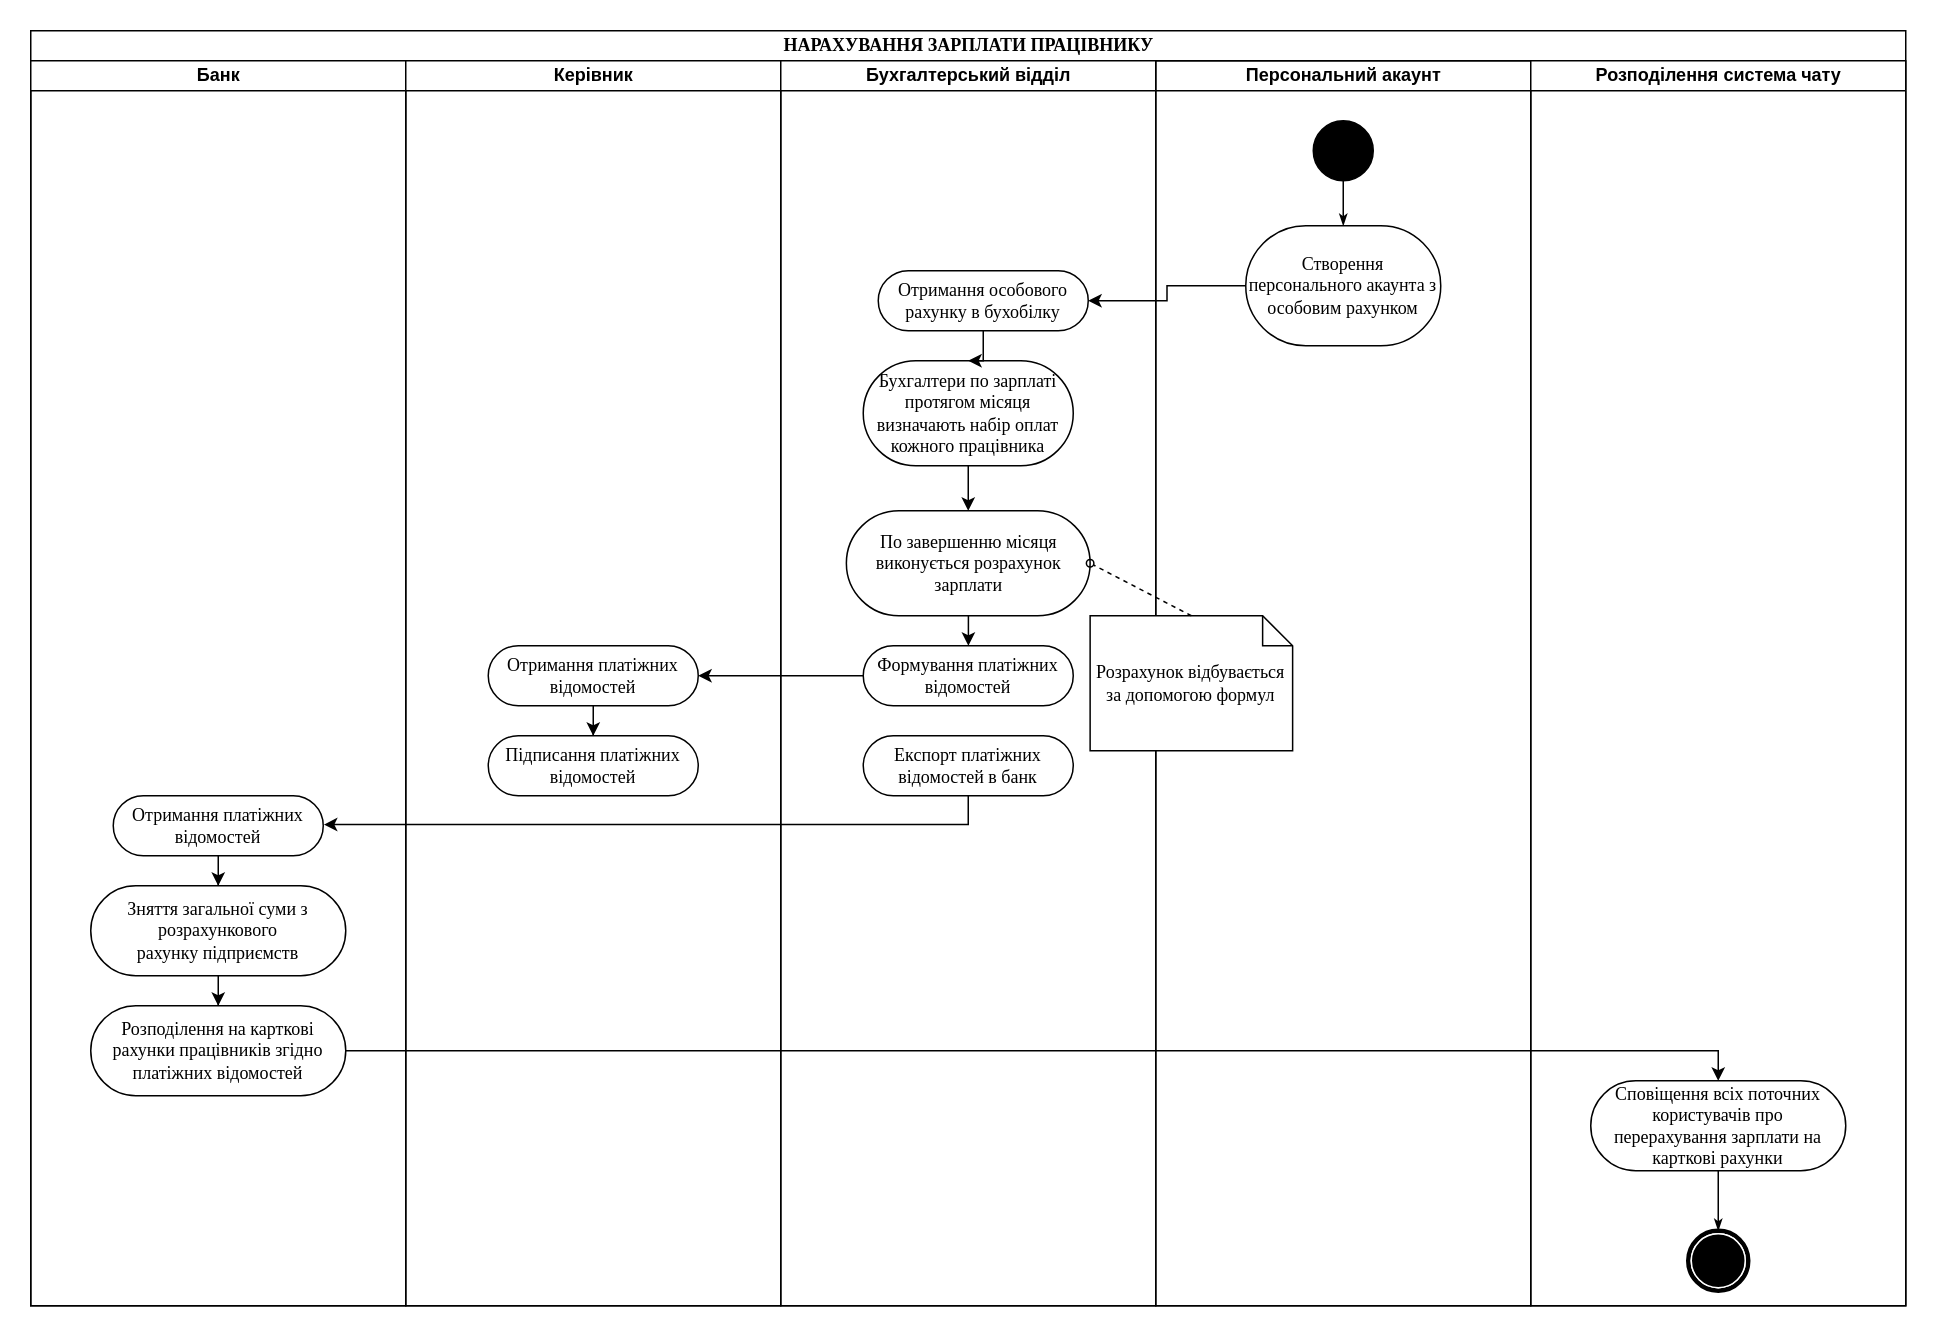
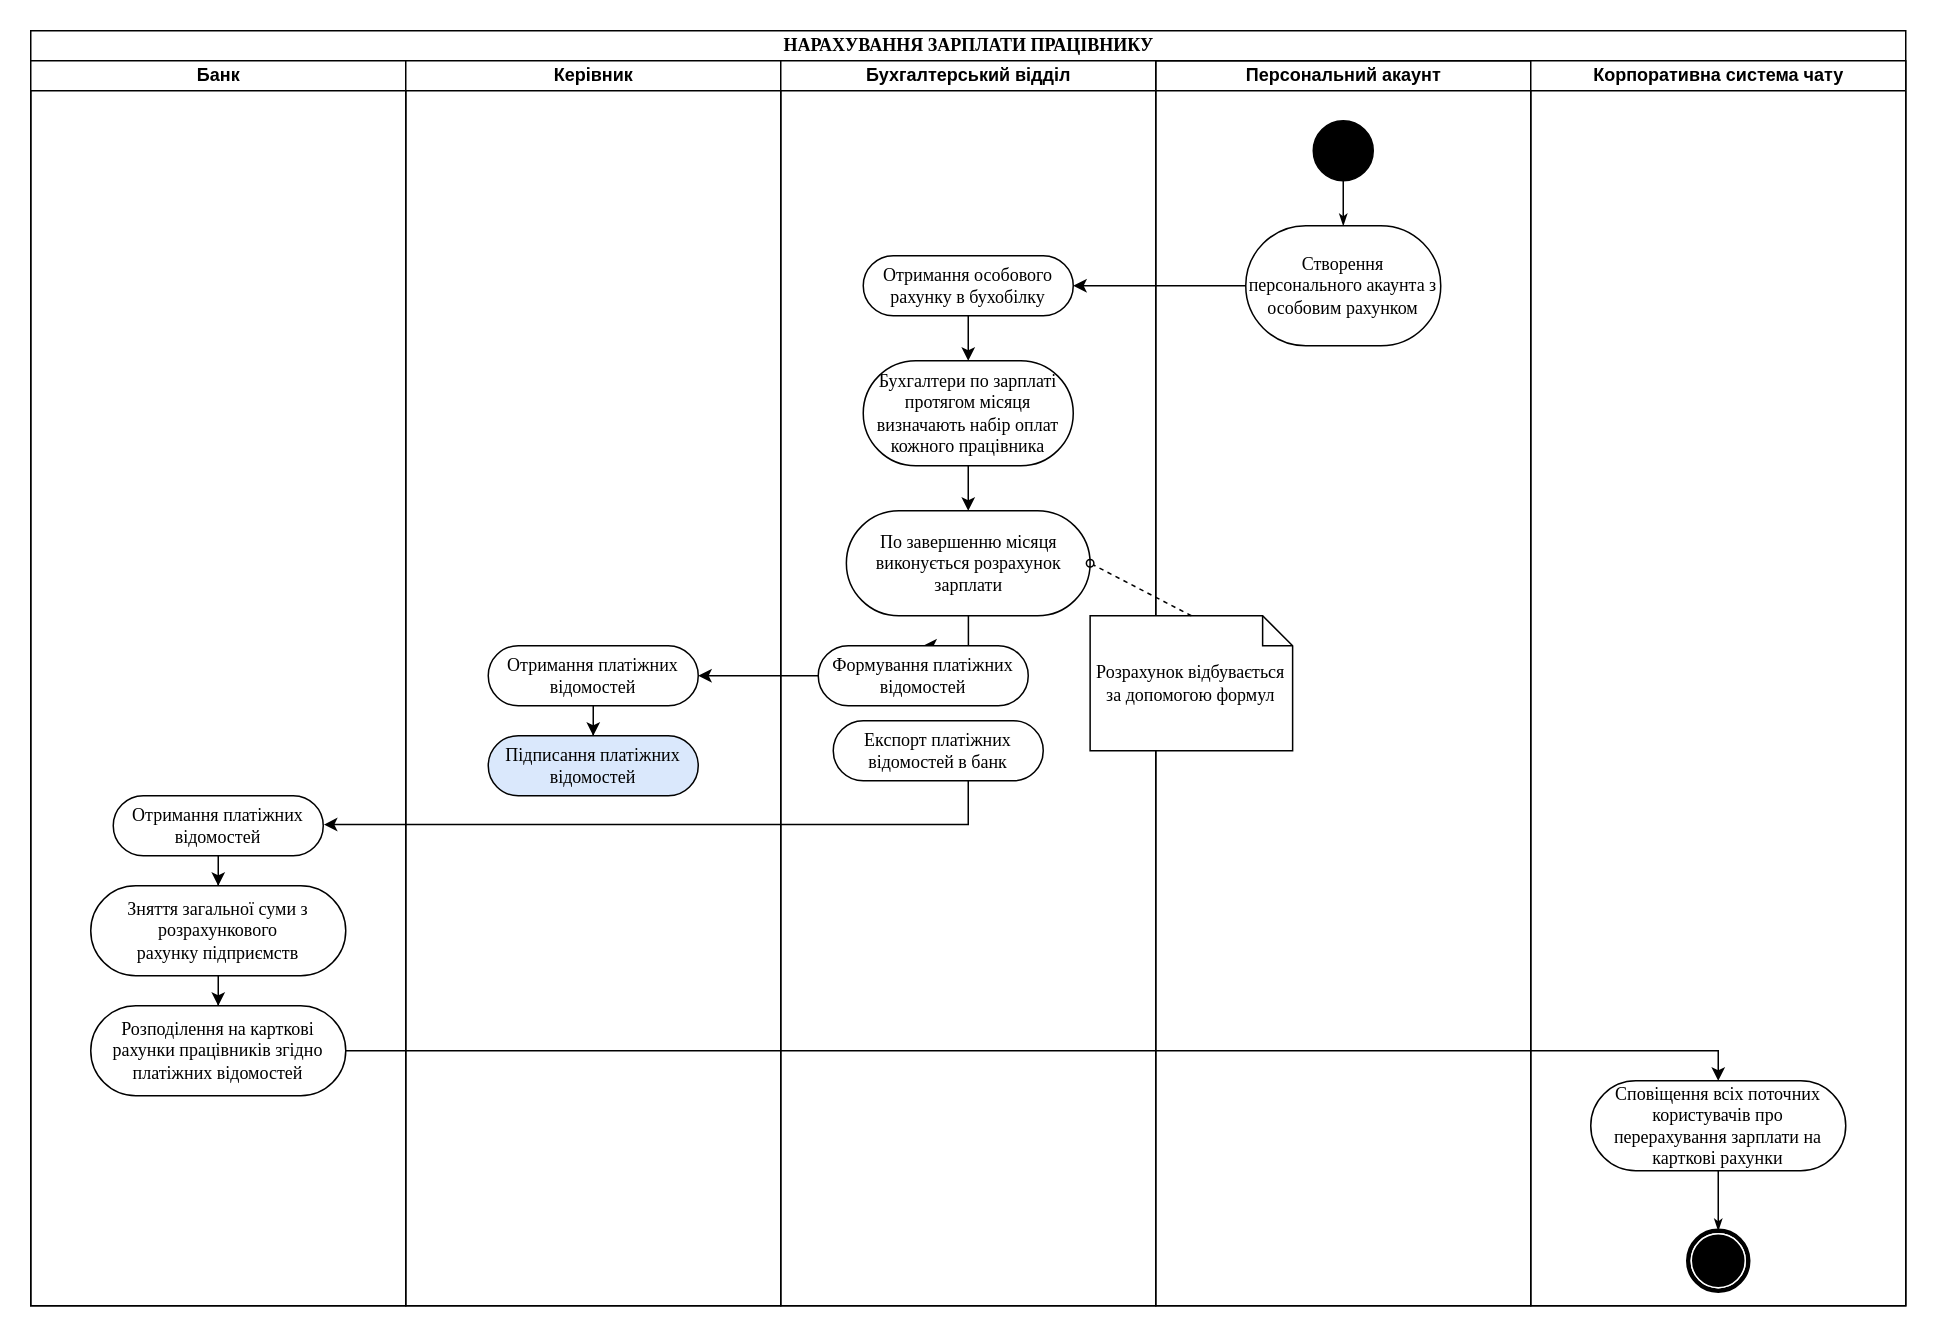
node "Розподілення система чату": label "Розподілення система чату" -> "Корпоративна система чату"
node "Отримання особового рахунку в бухобілку": moved (983, 301) -> (968, 286)
node "Формування платіжних відомостей": moved (968, 676) -> (923, 676)
node "Підписання платіжних відомостей": fillcolor #ffffff -> #dae8fc
node "Експорт платіжних відомостей в банк": moved (968, 766) -> (938, 751)
